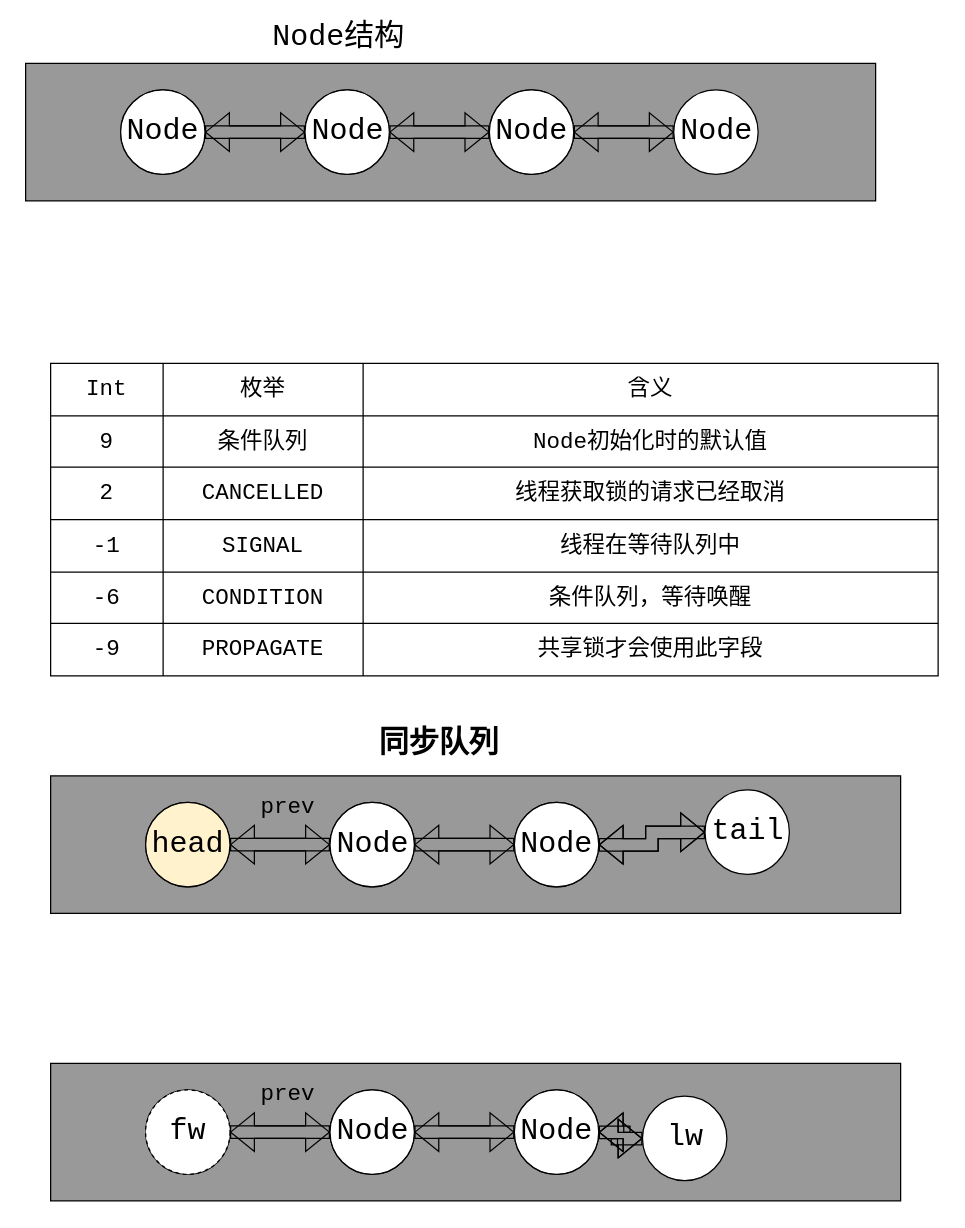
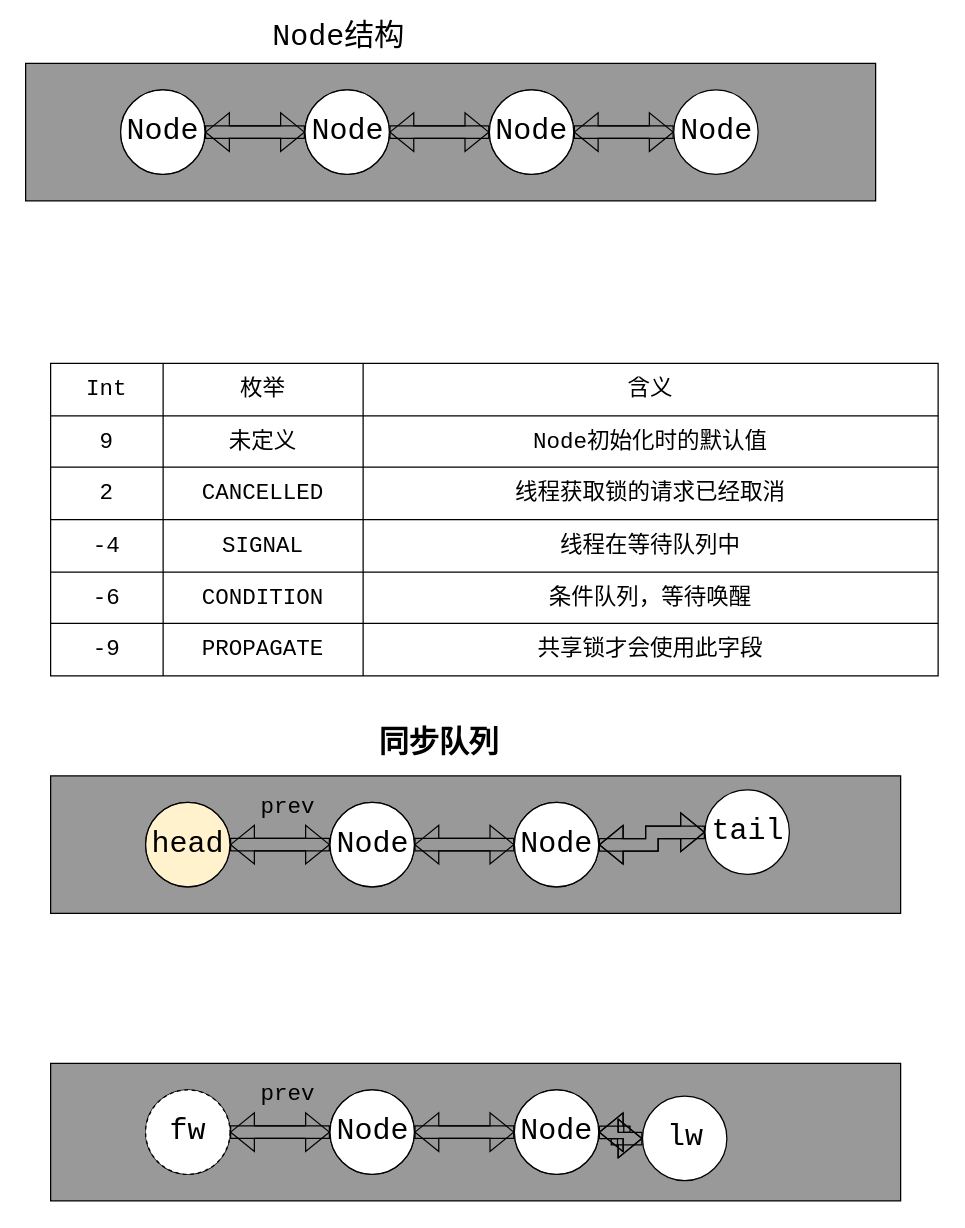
node "条件队列": label "条件队列" -> "未定义"
node "-1": label "-1" -> "-4"
